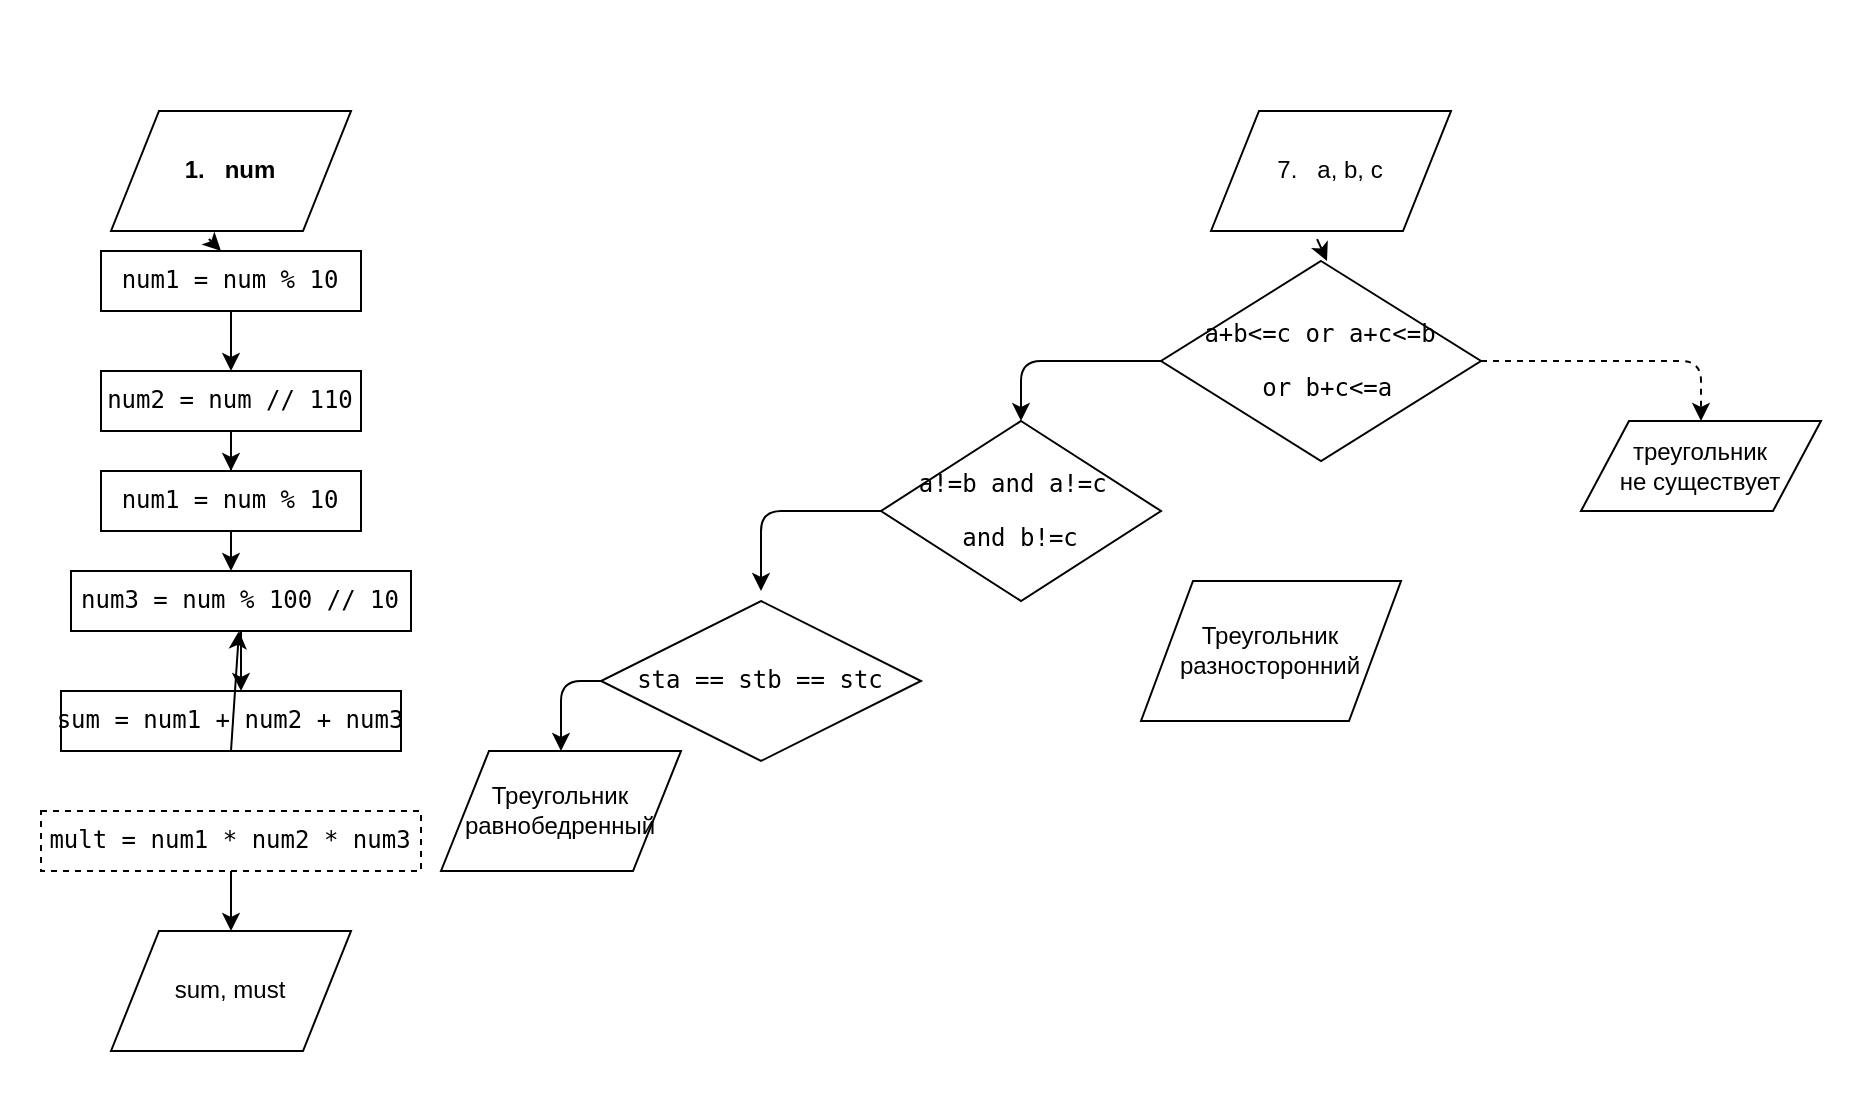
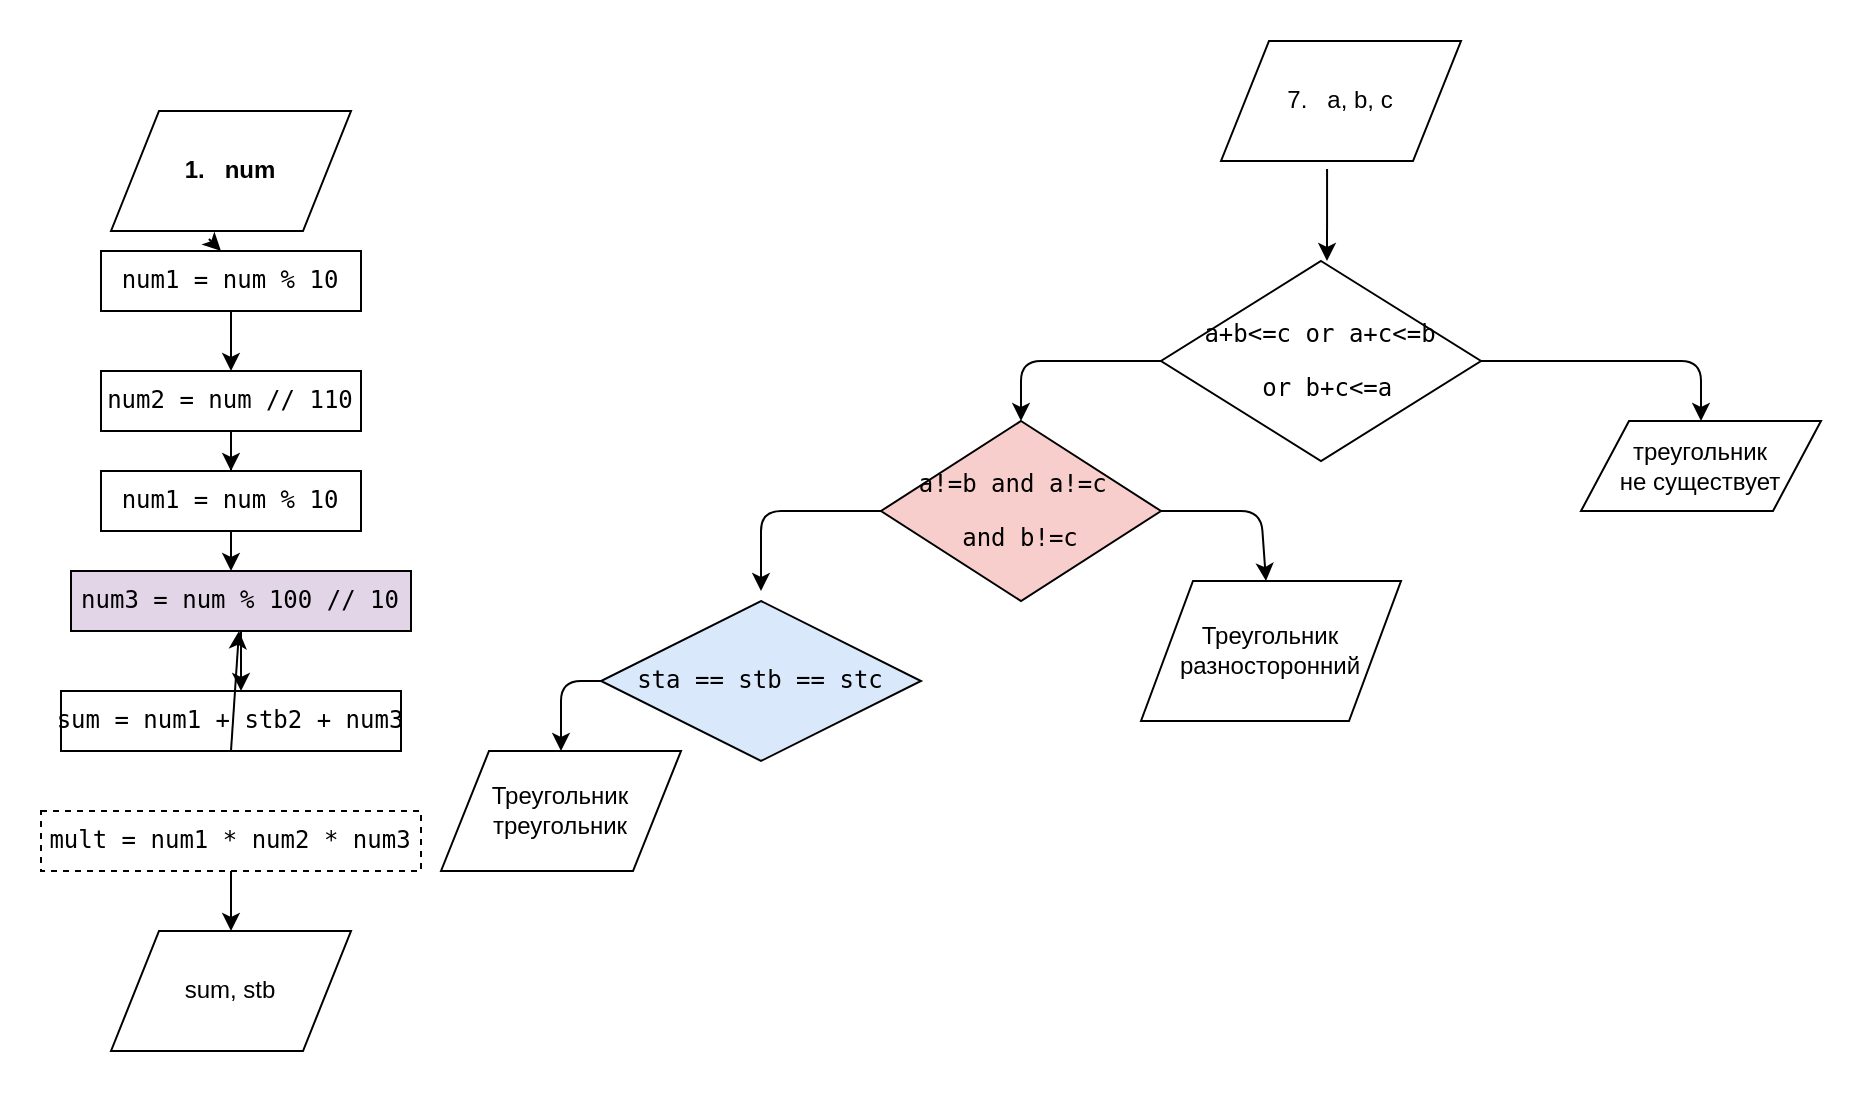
node "7. a, b, c": moved (1331, 171) -> (1341, 101)
edge "a+b<=c or a+c<=b or b+c<=a" -> "треугольник не существует": style dashed -> solid
node "a!=b and a!=c and b!=c": fillcolor #ffffff -> #f8cecc
edge "a!=b and a!=c and b!=c" -> "Треугольник разносторонний": added
node "num3 = num % 100 // 10": fillcolor #ffffff -> #e1d5e7
node "sta == stb == stc": fillcolor #ffffff -> #dae8fc
node "sum = num1 + num2 + num3": label "sum = num1 + num2 + num3" -> "sum = num1 + stb2 + num3"
node "Треугольник равнобедренный": label "Треугольник равнобедренный" -> "Треугольник треугольник"
node "sum, must": label "sum, must" -> "sum, stb"
